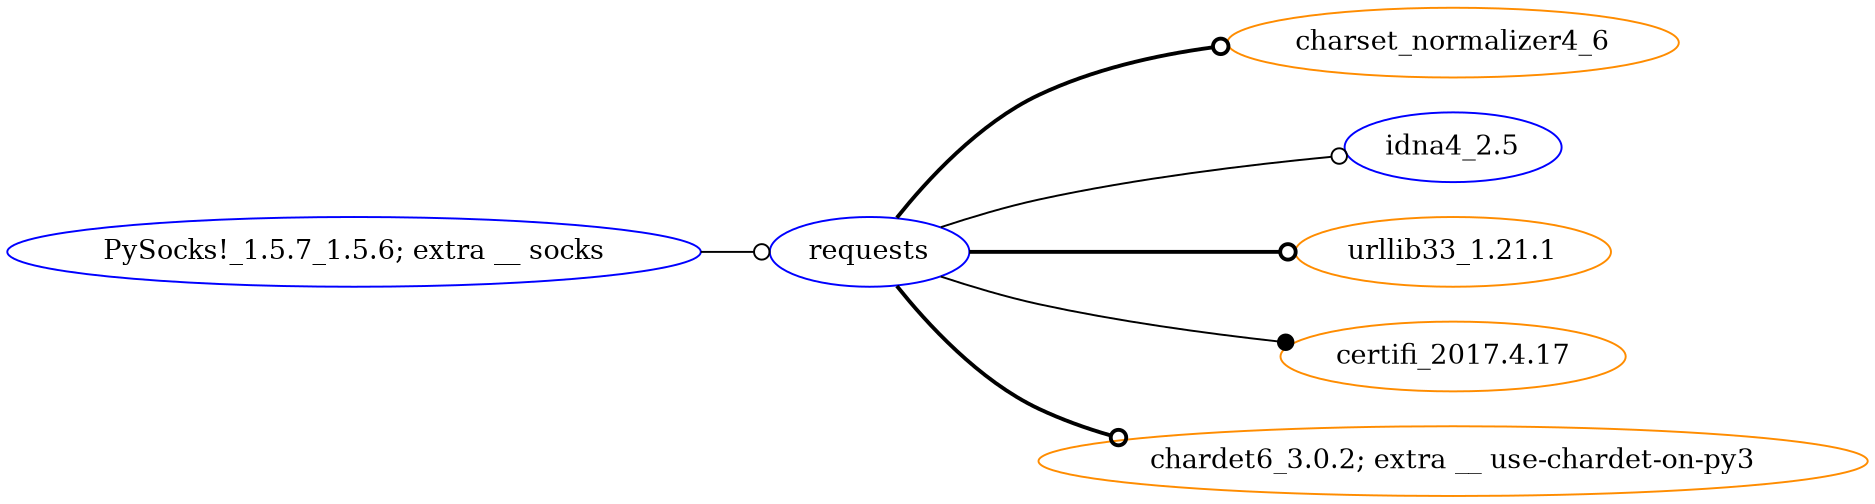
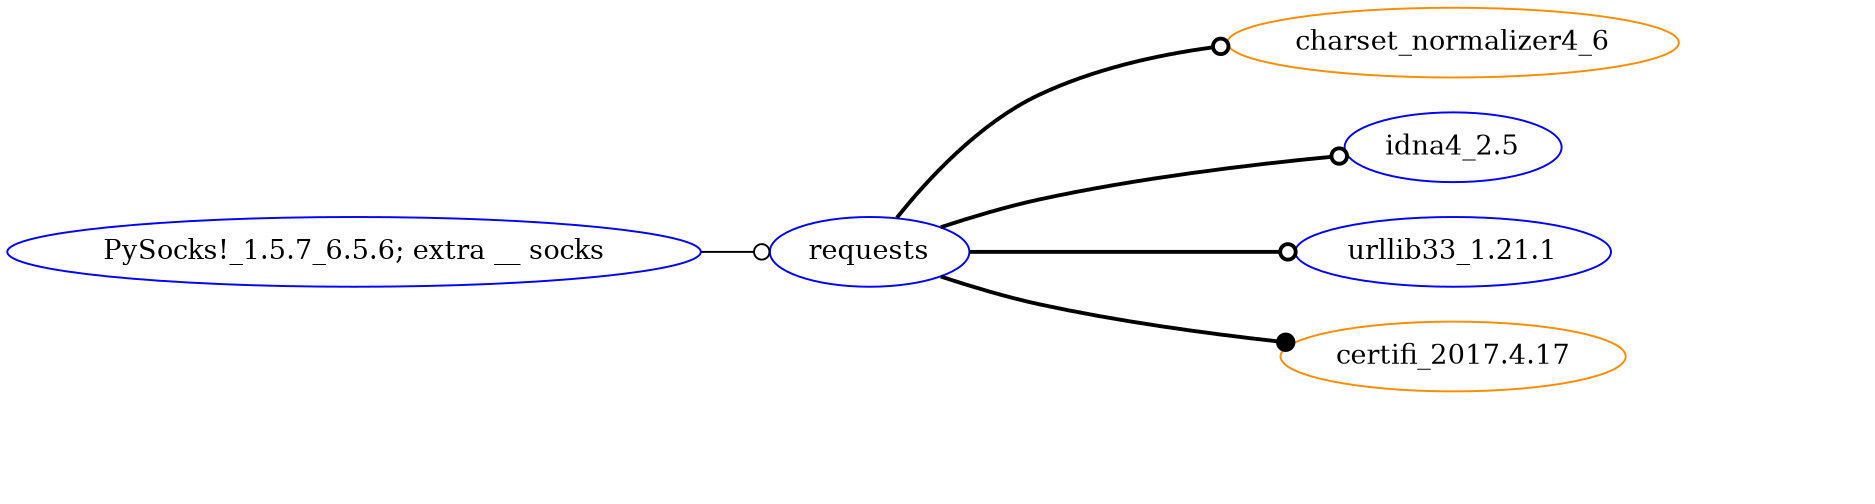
edge "requests" -> "idna4_2.5": style solid -> bold
node "PySocks!_1.5.7_1.5.6; extra __ socks": label "PySocks!_1.5.7_1.5.6; extra __ socks" -> "PySocks!_1.5.7_6.5.6; extra __ socks"
node "urllib33_1.21.1": color darkorange -> blue
edge "requests" -> "certifi_2017.4.17": style solid -> bold
node "chardet6_3.0.2; extra __ use-chardet-on-py3": removed
